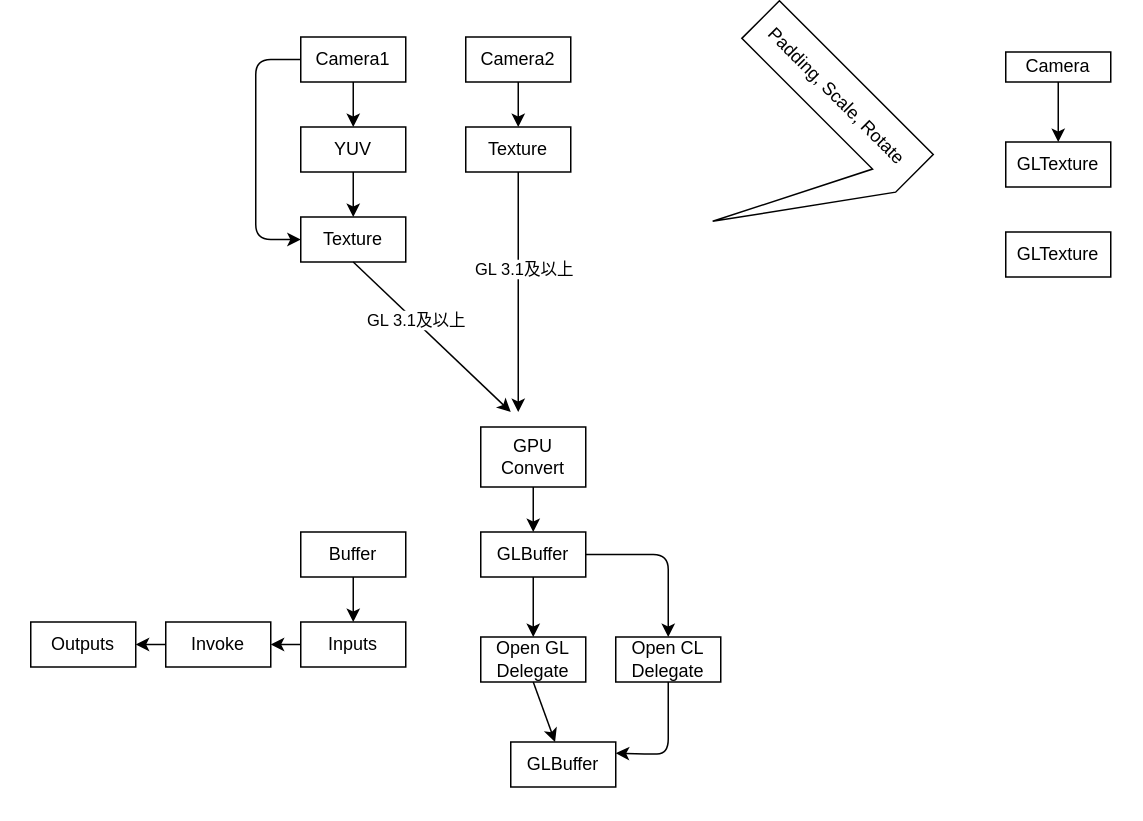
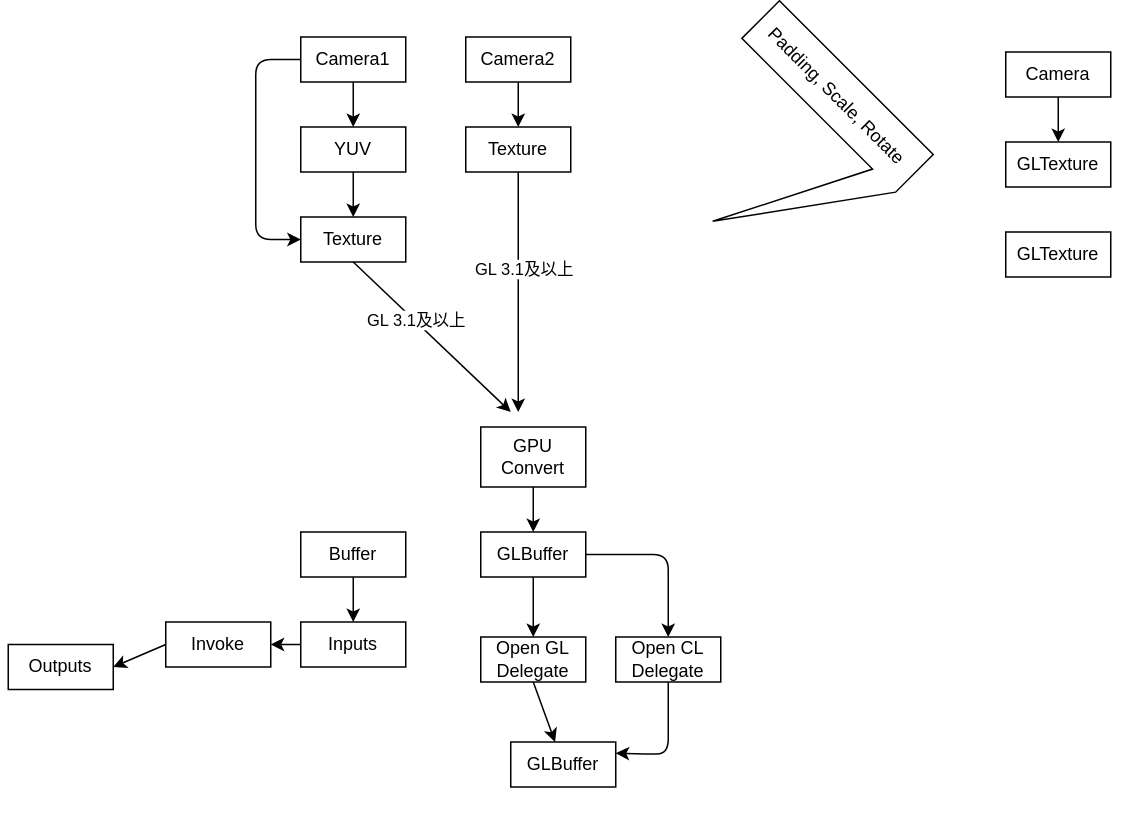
node "Camera": size 105x30 -> 105x45
node "Outputs": moved (83, 644) -> (61, 667)
